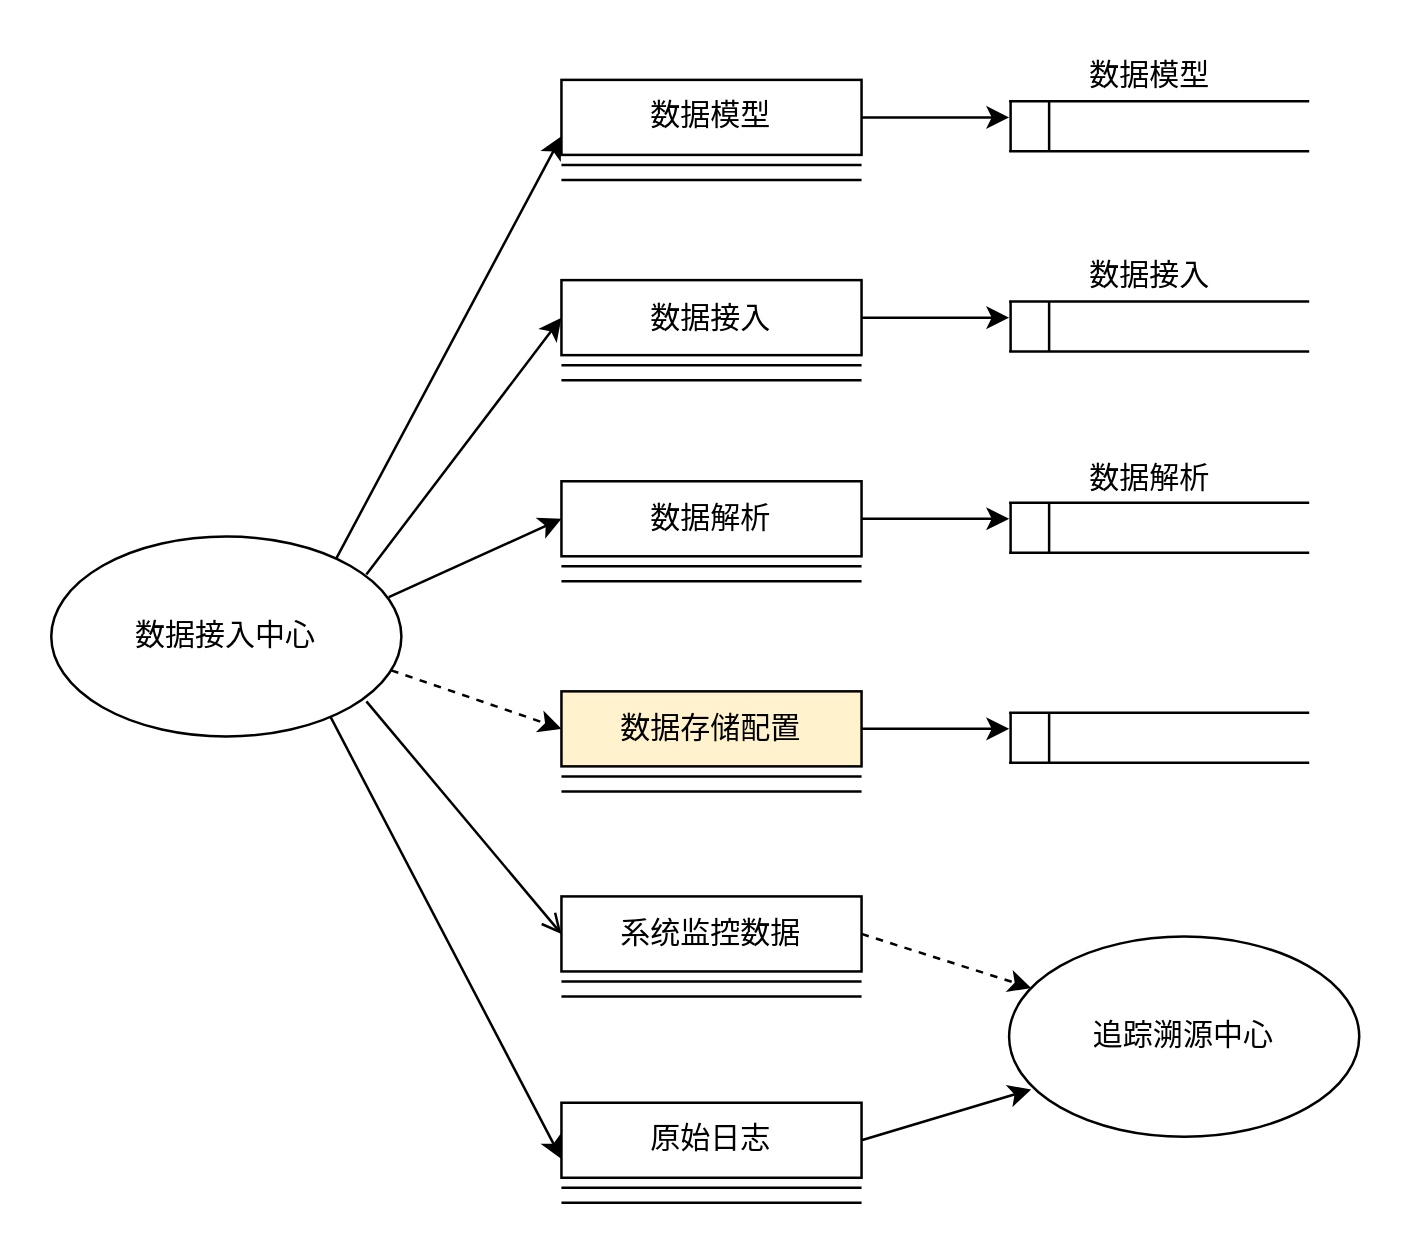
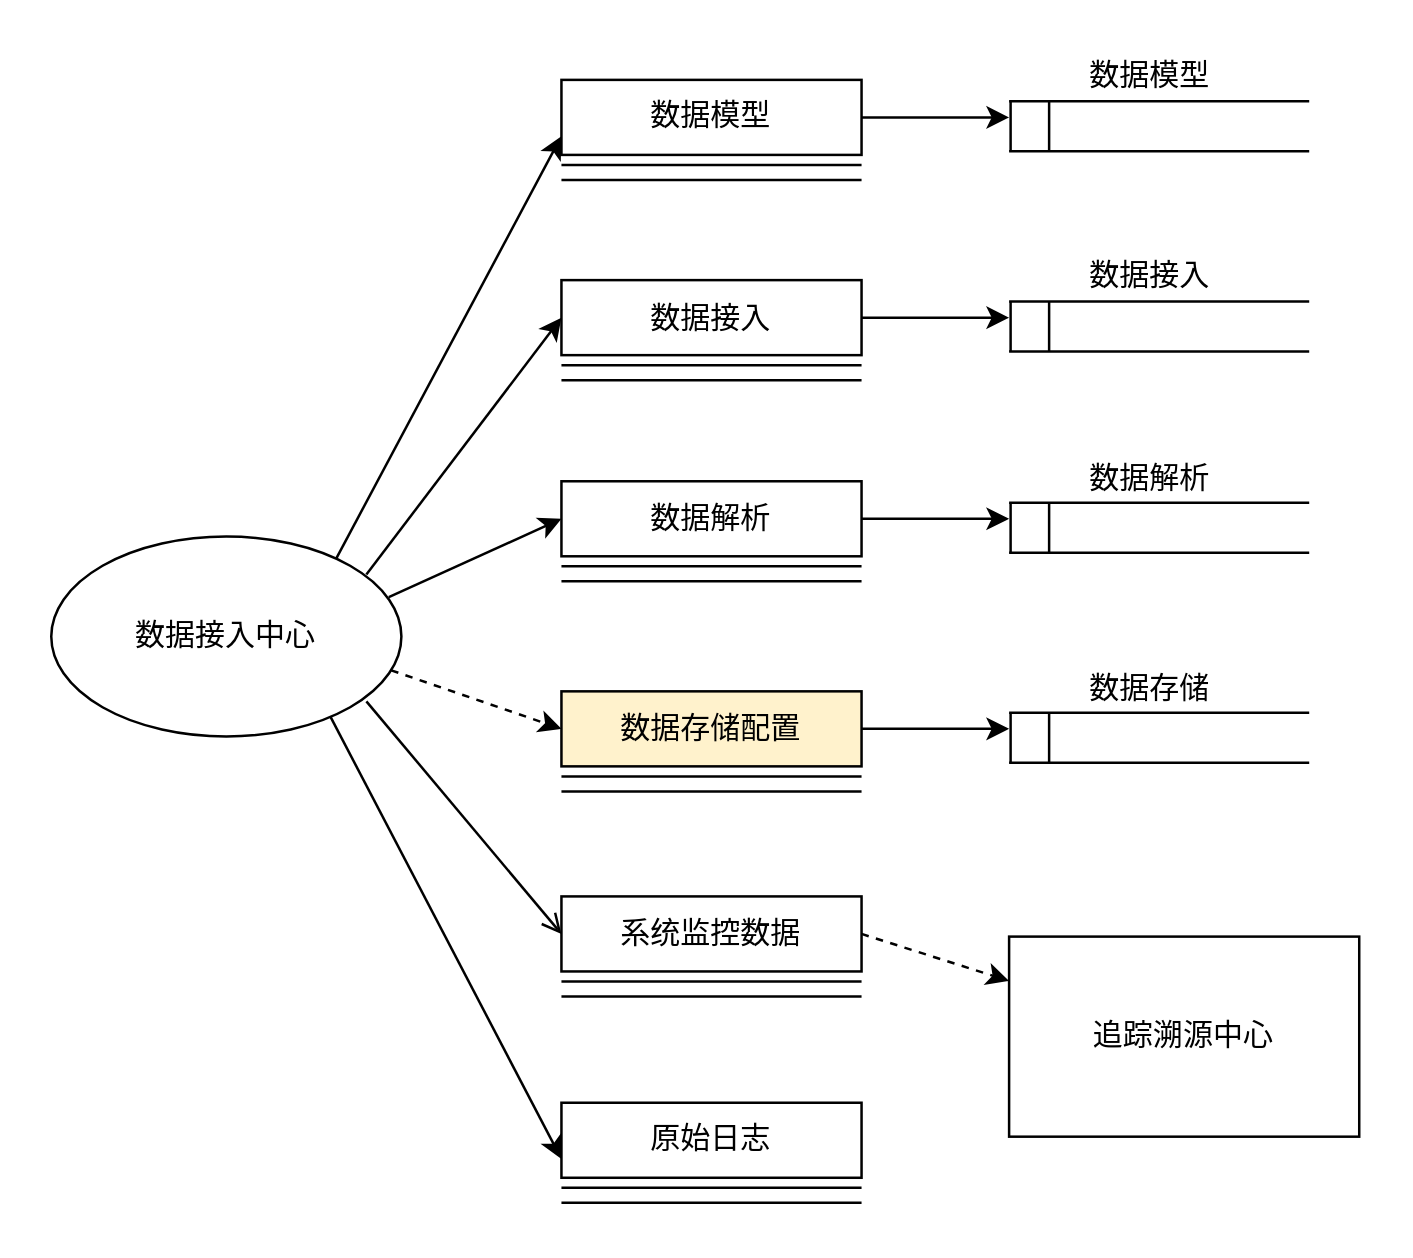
node "数据存储": added
node "追踪溯源中心": shape ellipse -> rectangle
edge "原始日志" -> "追踪溯源中心": removed
